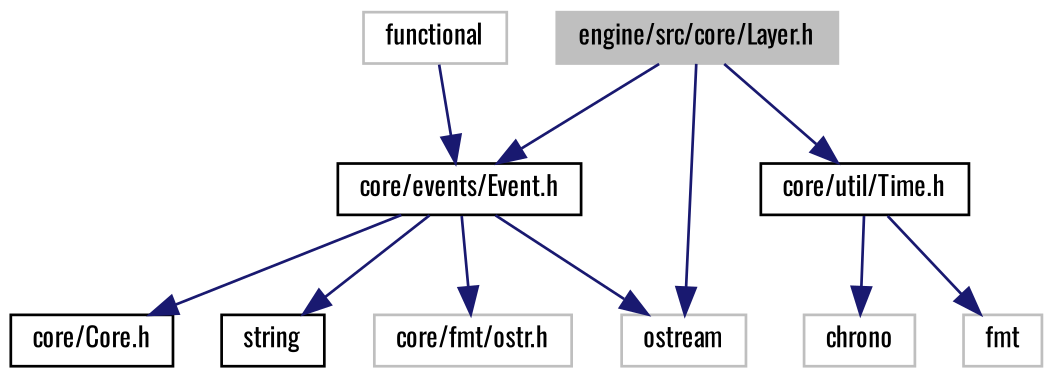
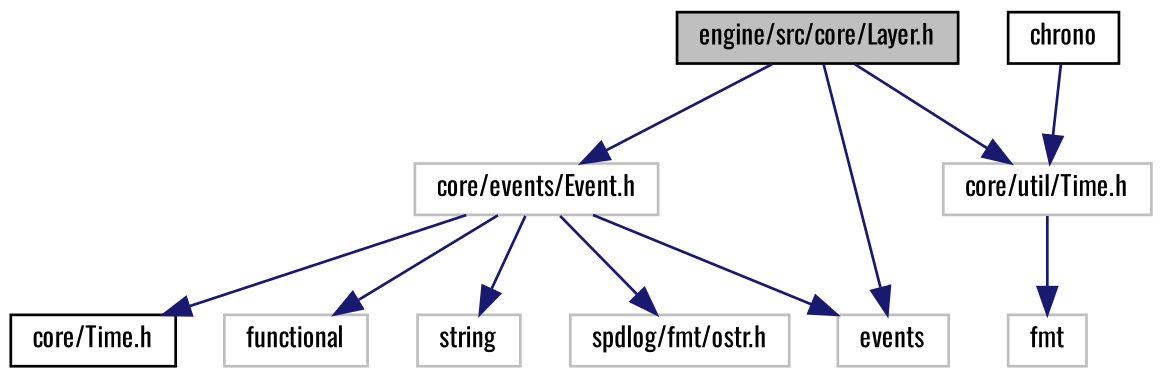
node "engine/src/core/Layer.h": color grey75 -> black
edge "functional" -> "core/events/Event.h": reversed
node "core/events/Event.h": color black -> grey75
node "core/util/Time.h": color black -> grey75
edge "core/util/Time.h" -> "chrono": reversed
node "core/Core.h": label "core/Core.h" -> "core/Time.h"
node "string": color black -> grey75
node "core/fmt/ostr.h": label "core/fmt/ostr.h" -> "spdlog/fmt/ostr.h"
node "ostream": label "ostream" -> "events"
node "chrono": color grey75 -> black
